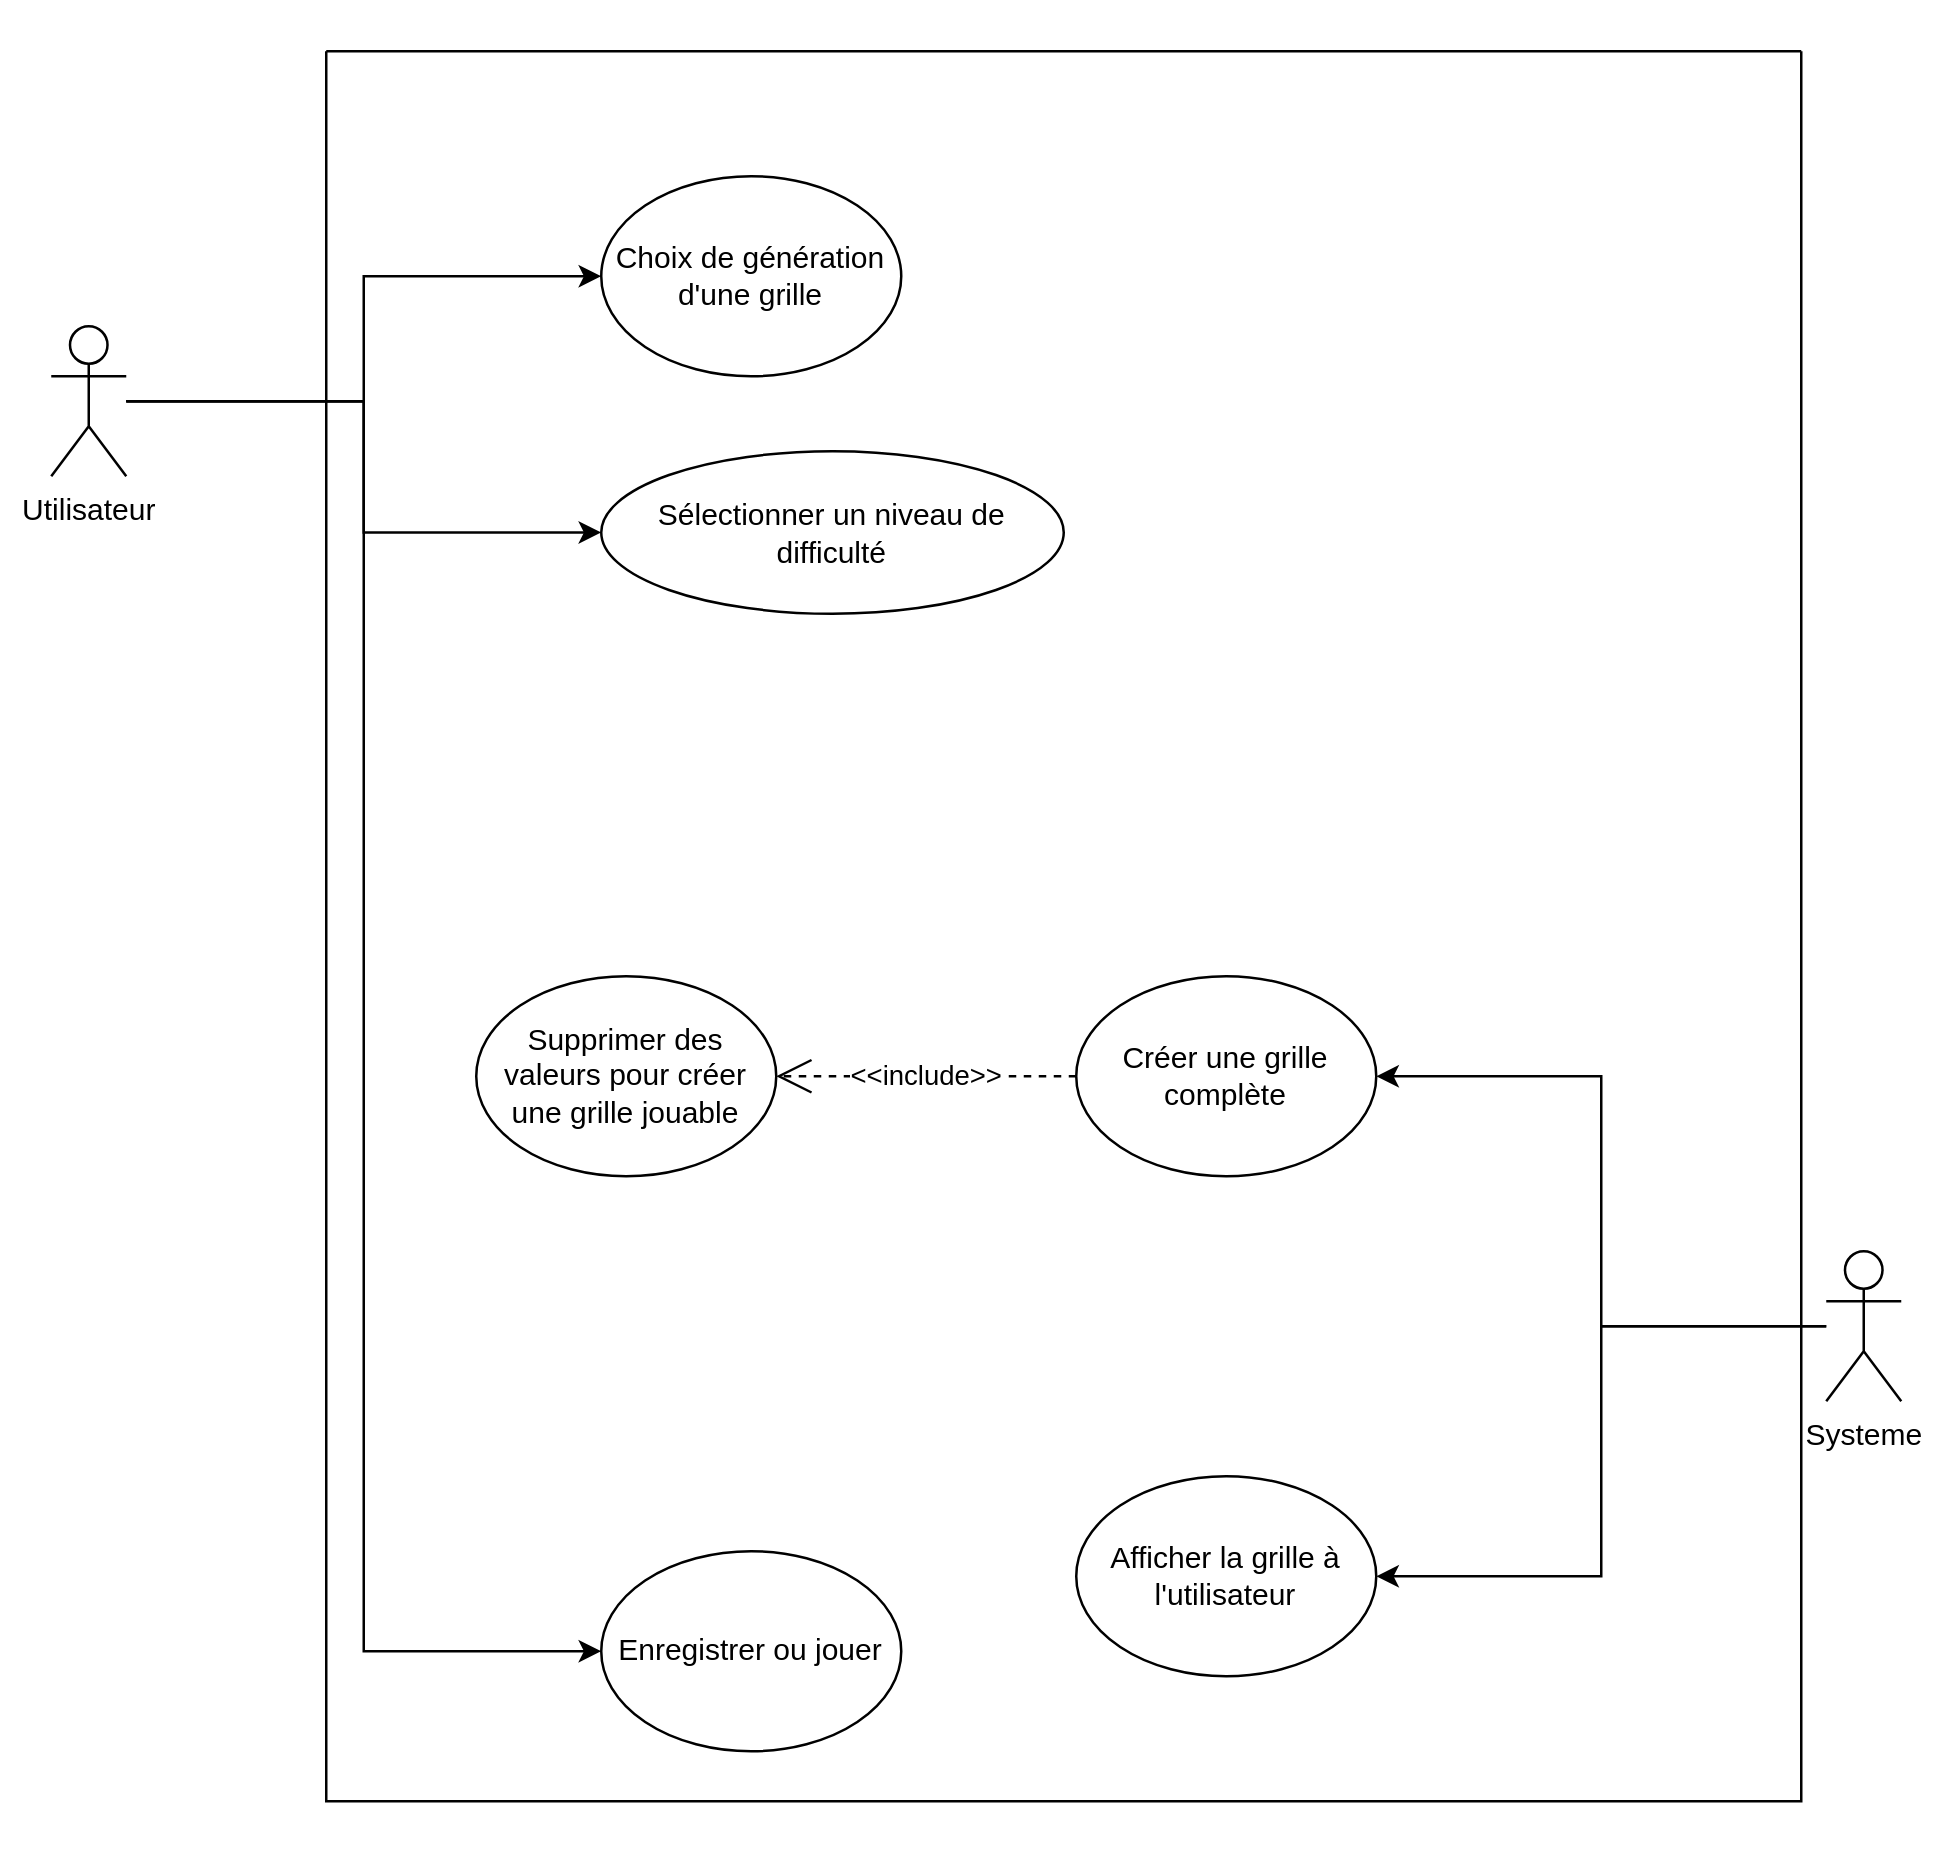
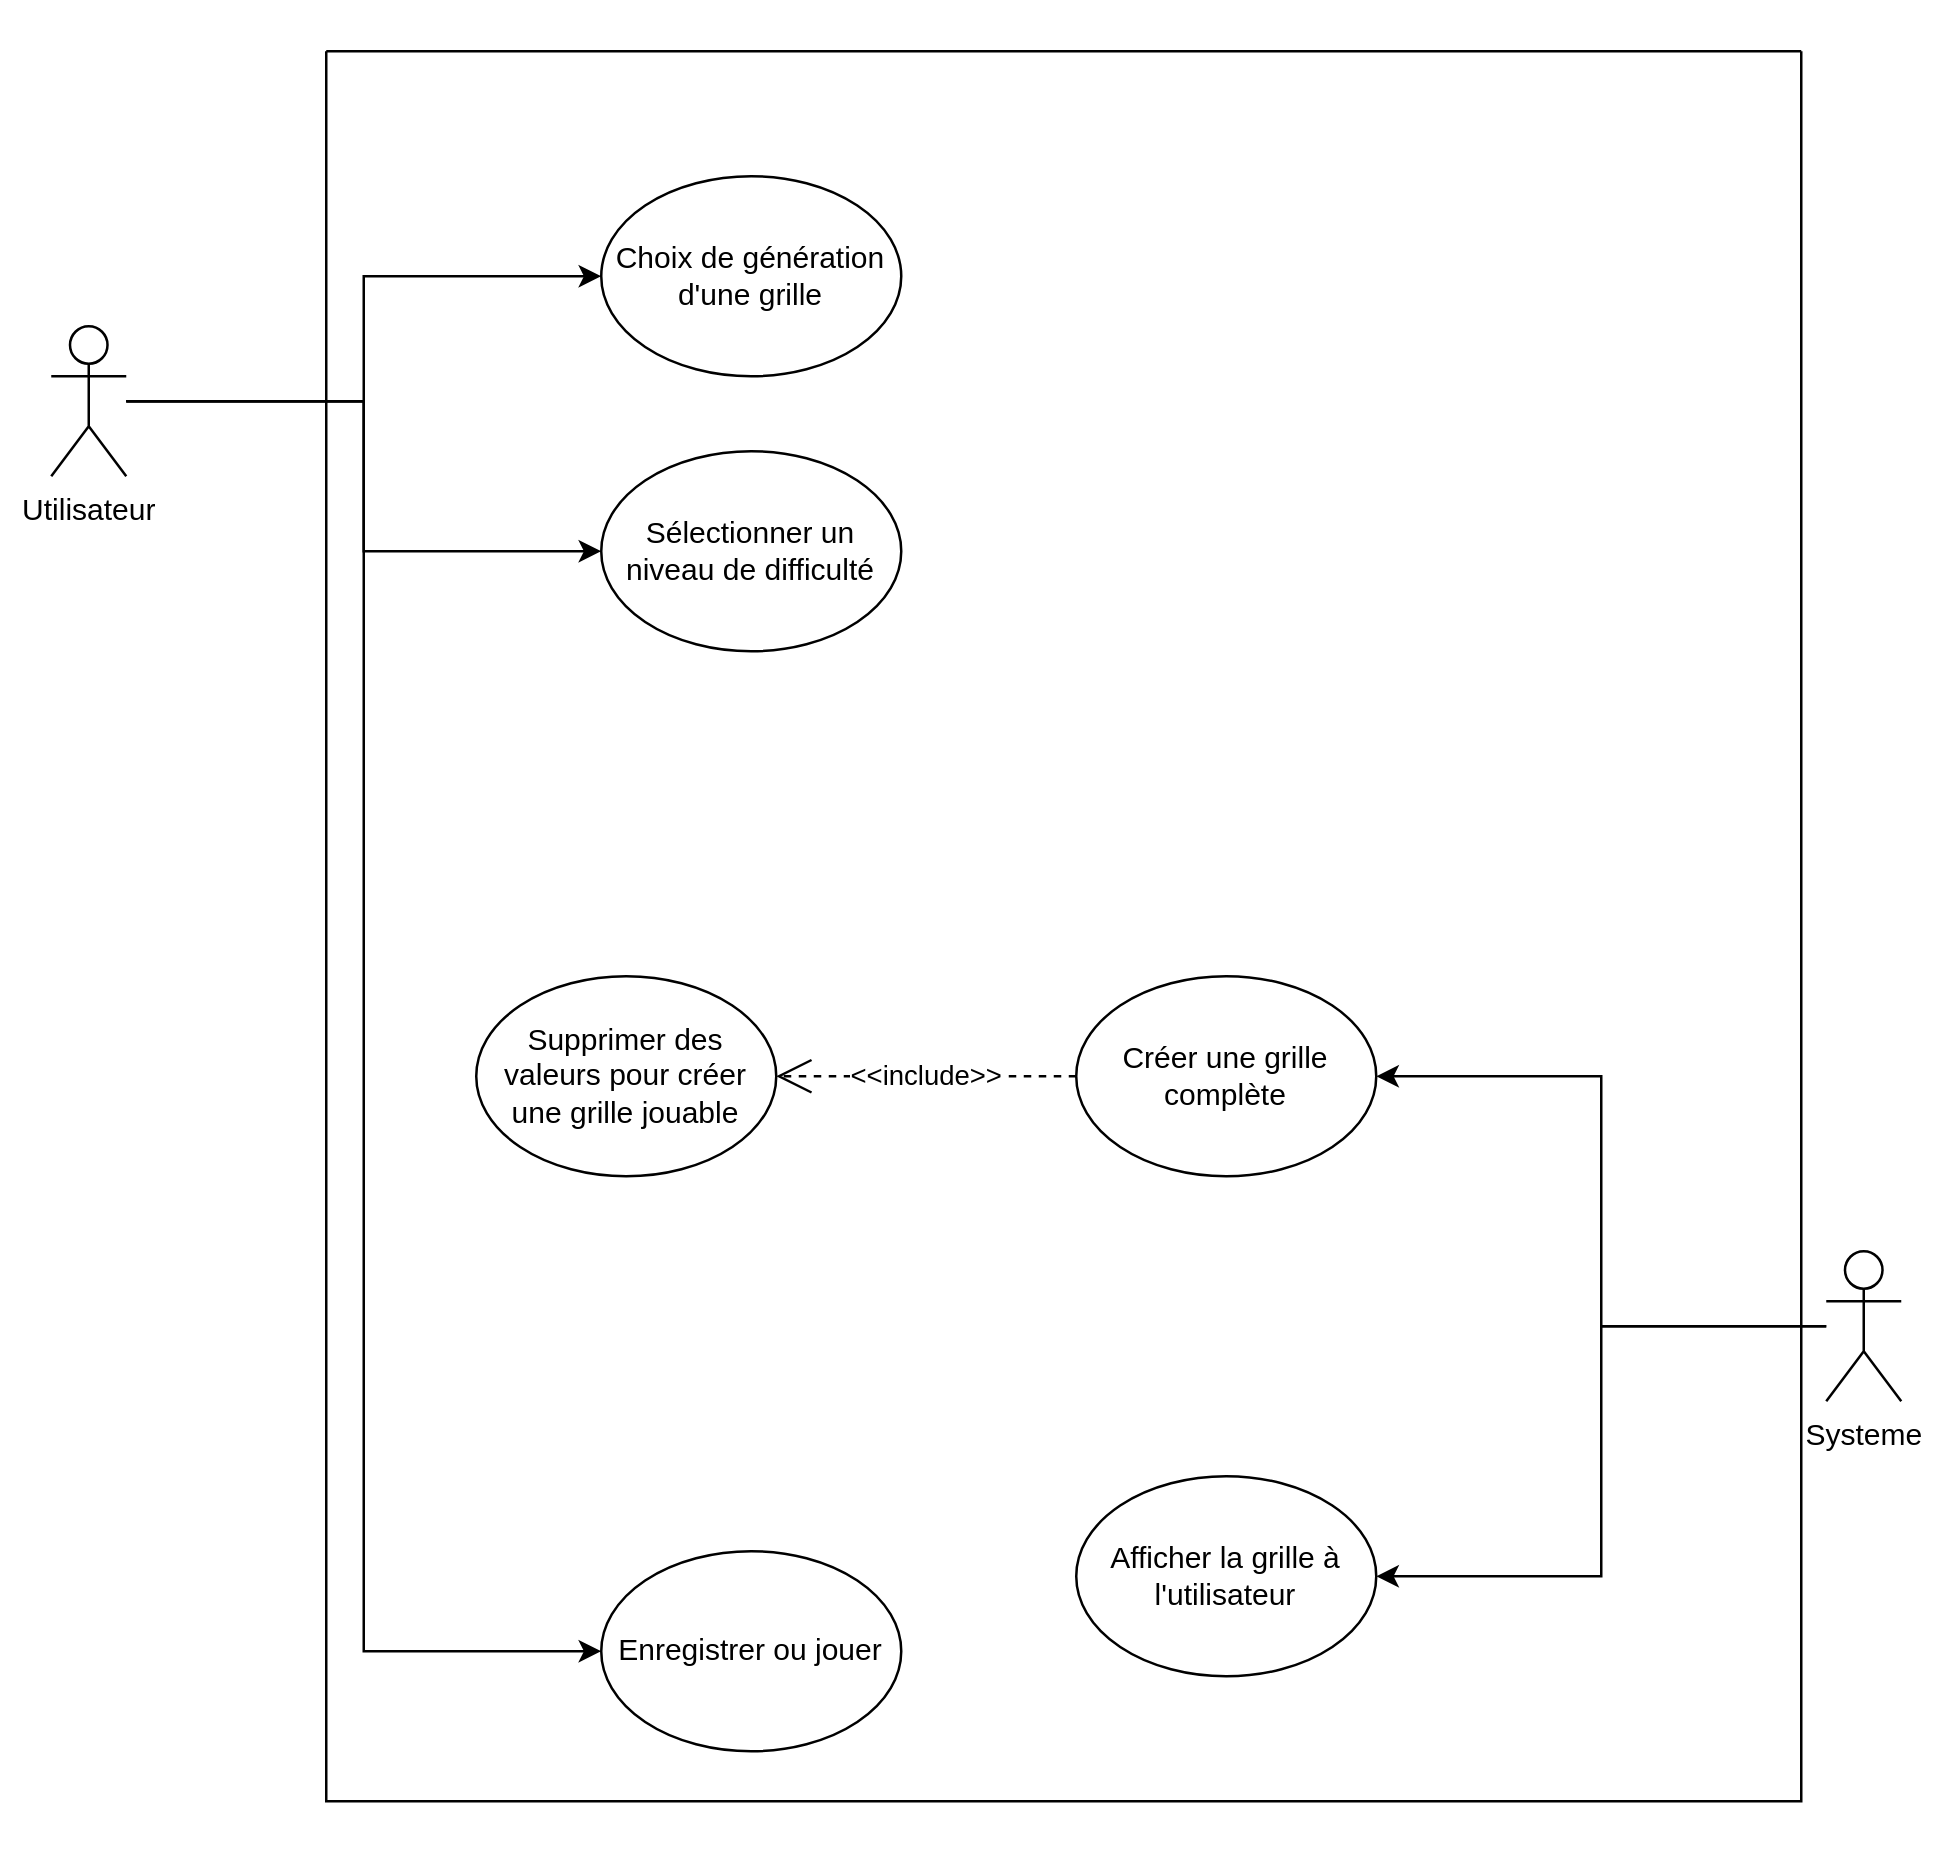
node "Sélectionner un niveau de difficulté": size 463x163 -> 300x200
